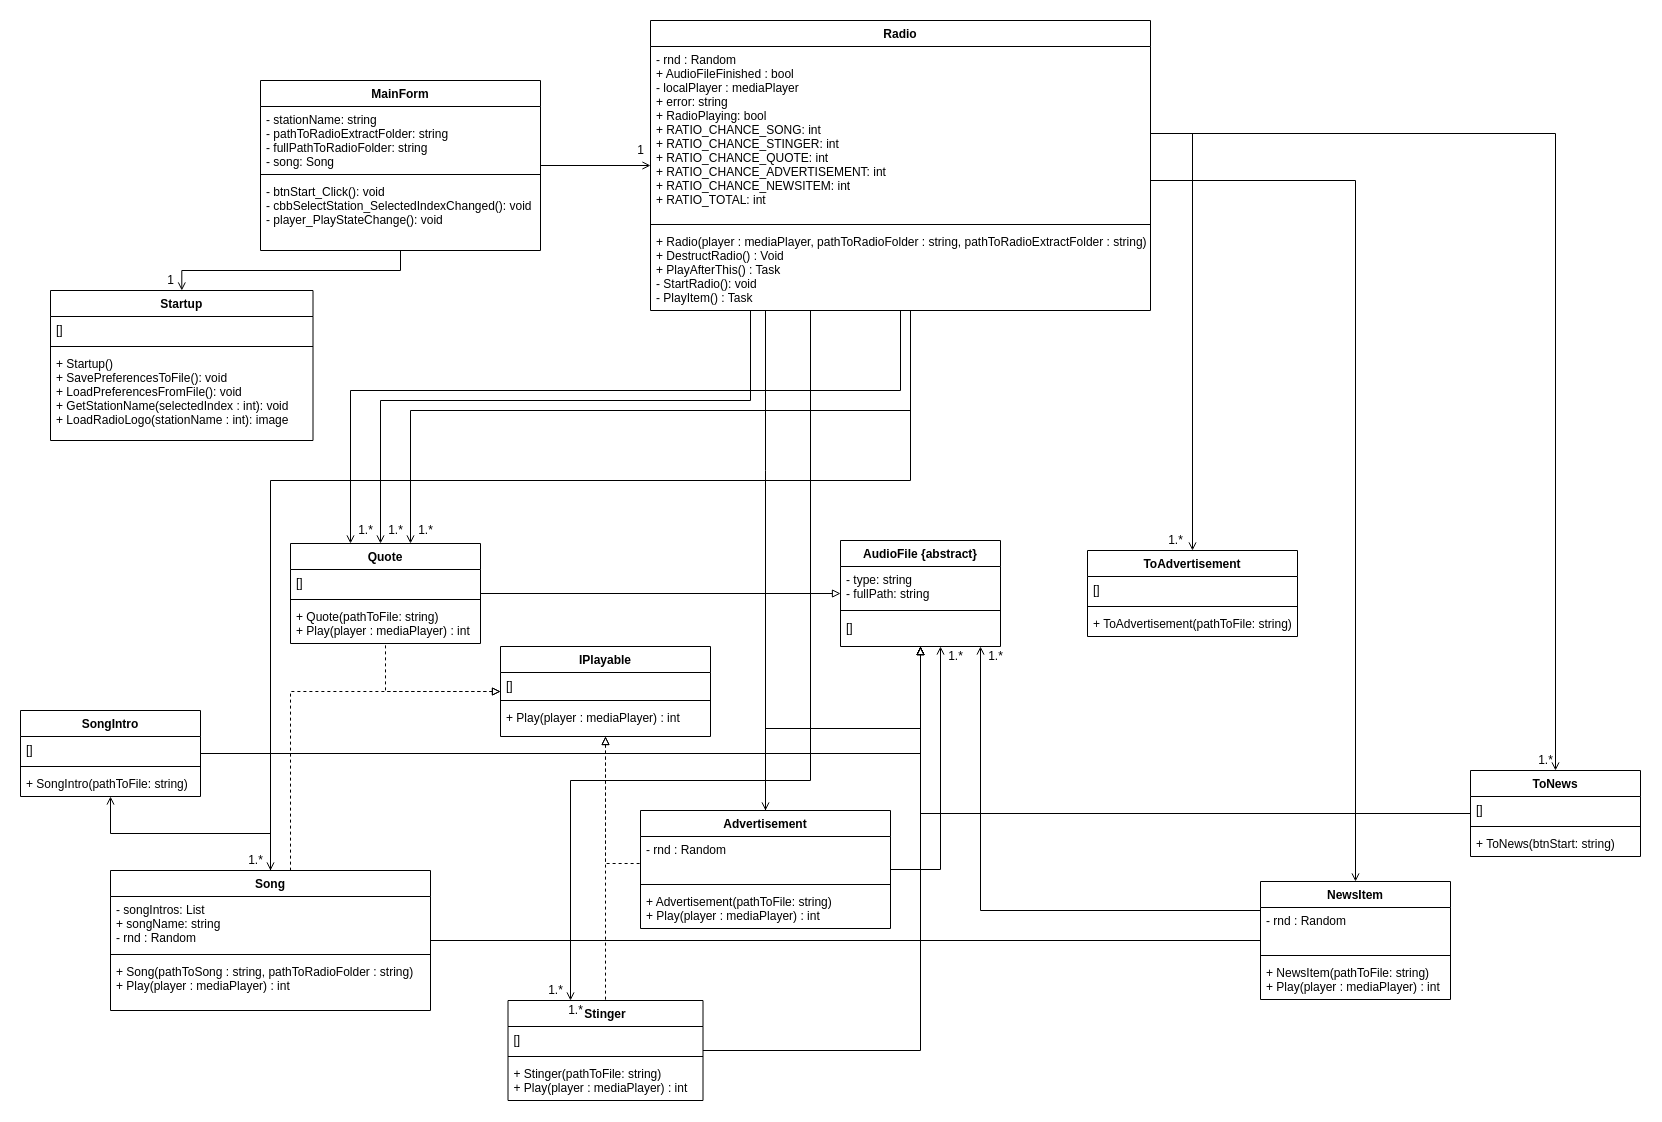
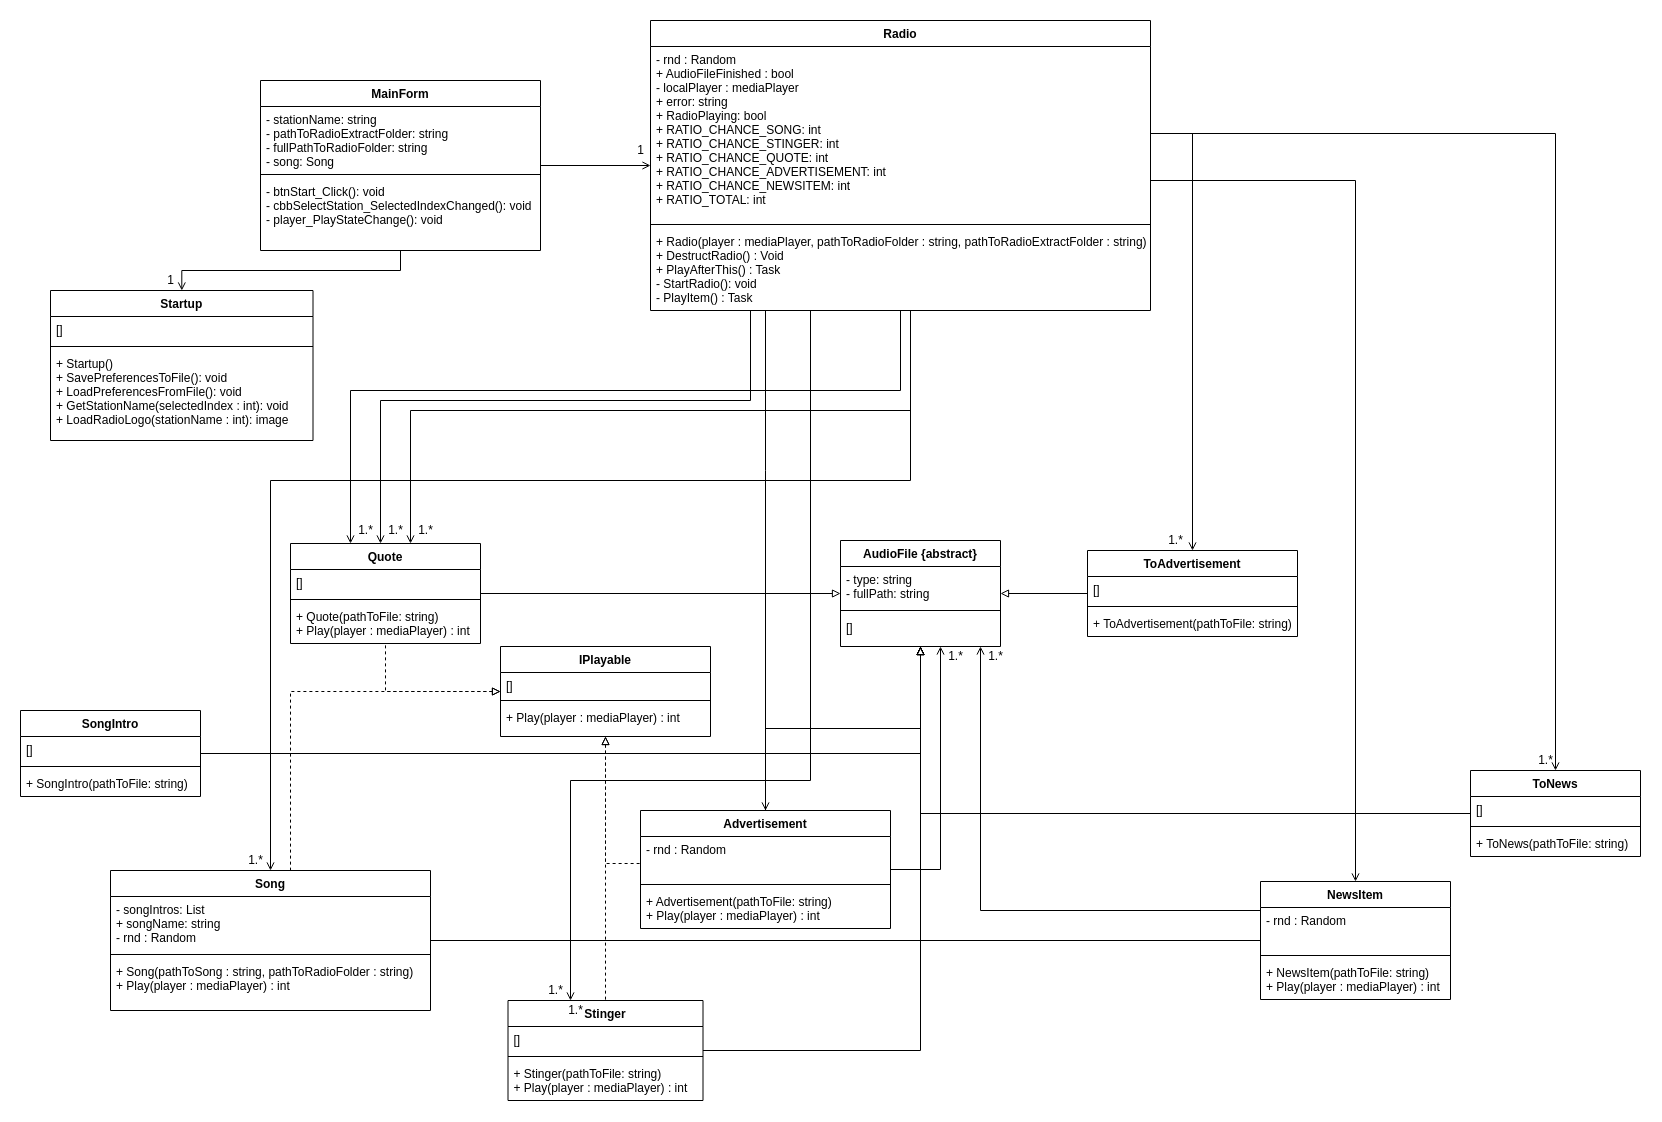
edge "ToAdvertisement" -> "AudioFile {abstract}": added
edge "Song" -> "SongIntro": removed
node "+ ToNews(btnStart: string)": label "+ ToNews(btnStart: string)" -> "+ ToNews(pathToFile: string)"
